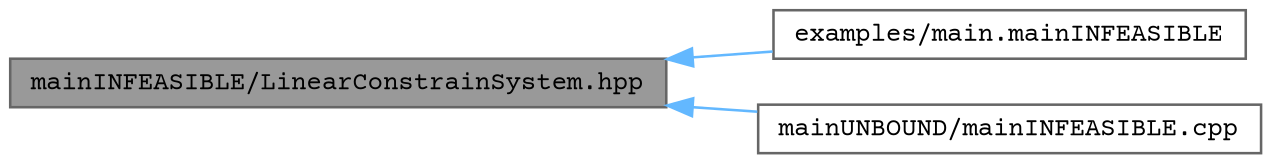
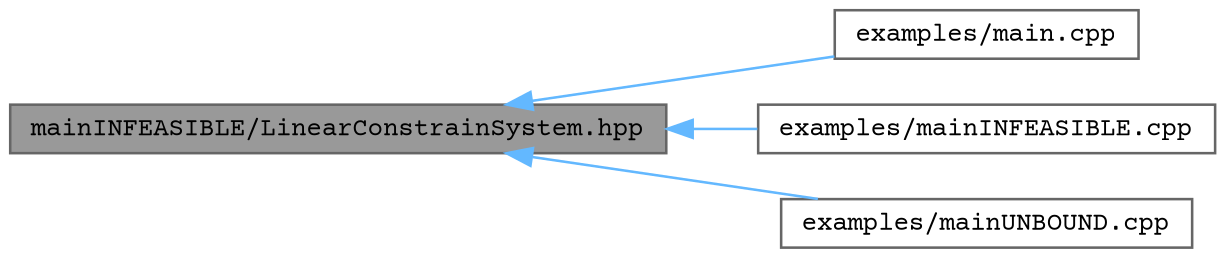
node "examples/main.mainINFEASIBLE": label "examples/main.mainINFEASIBLE" -> "examples/main.cpp"
node "mainUNBOUND/mainINFEASIBLE.cpp": label "mainUNBOUND/mainINFEASIBLE.cpp" -> "examples/mainINFEASIBLE.cpp"
node "examples/mainUNBOUND.cpp": added
